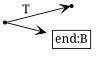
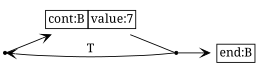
node "cont:B": added
